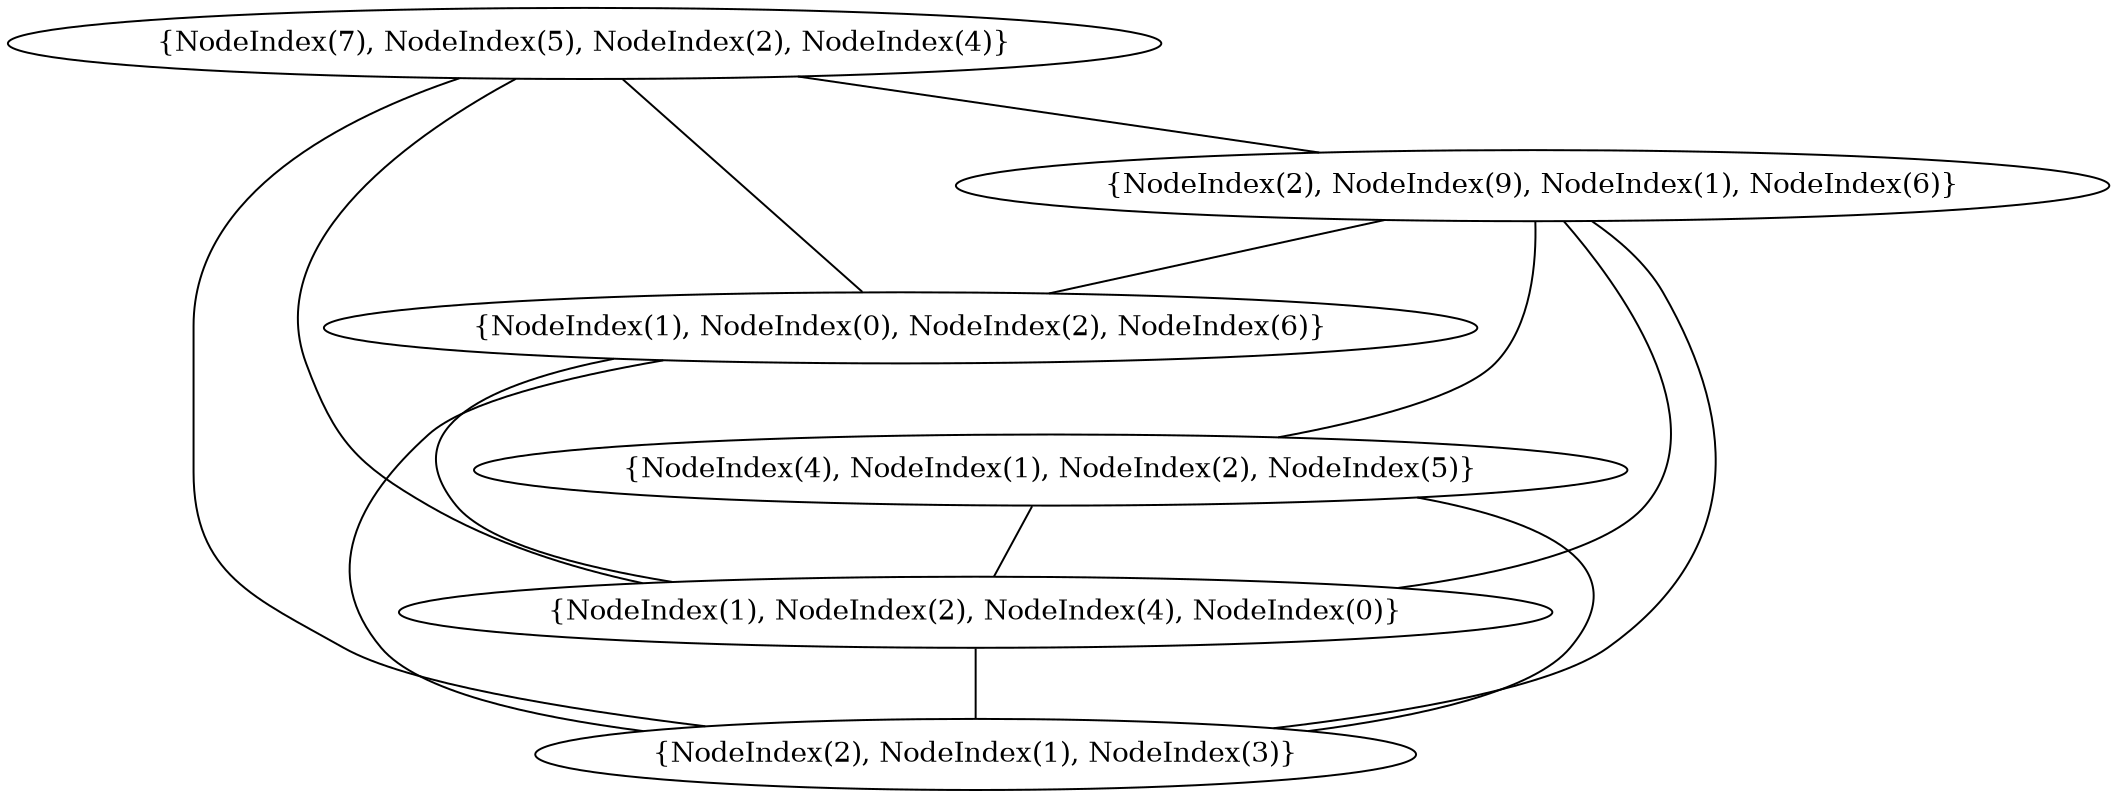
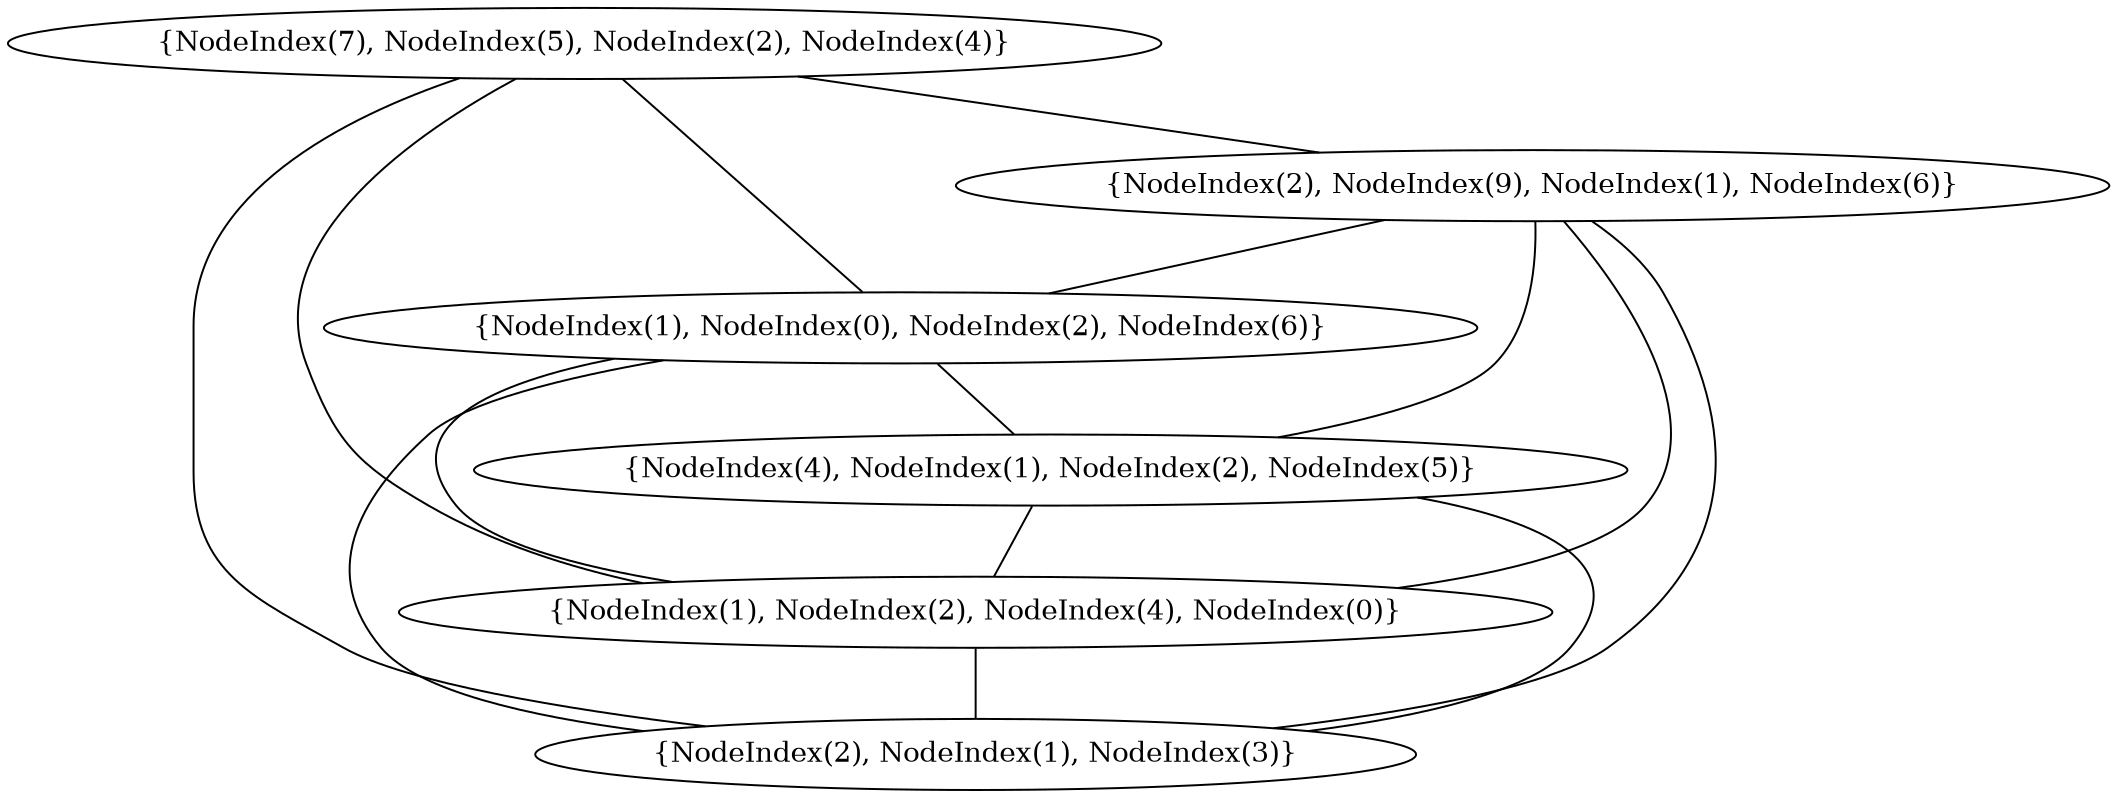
edge "{NodeIndex(1), NodeIndex(0), NodeIndex(2), NodeIndex(6)}" -- "{NodeIndex(4), NodeIndex(1), NodeIndex(2), NodeIndex(5)}": added
